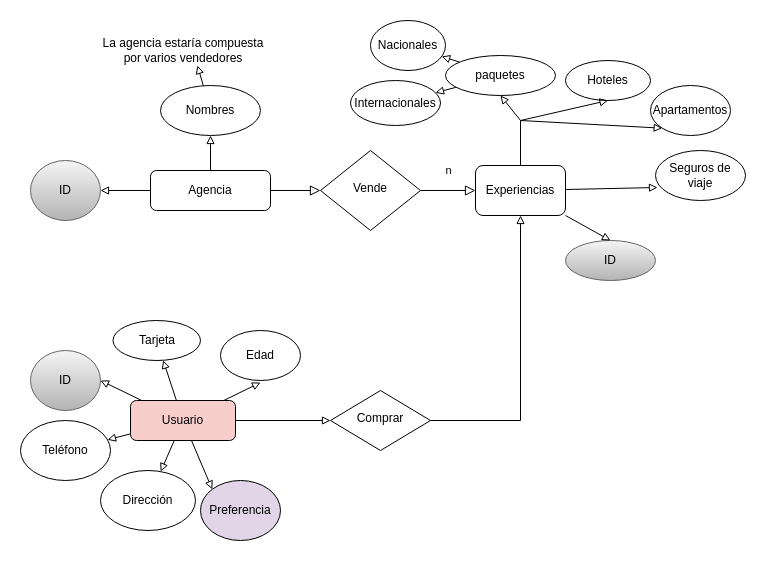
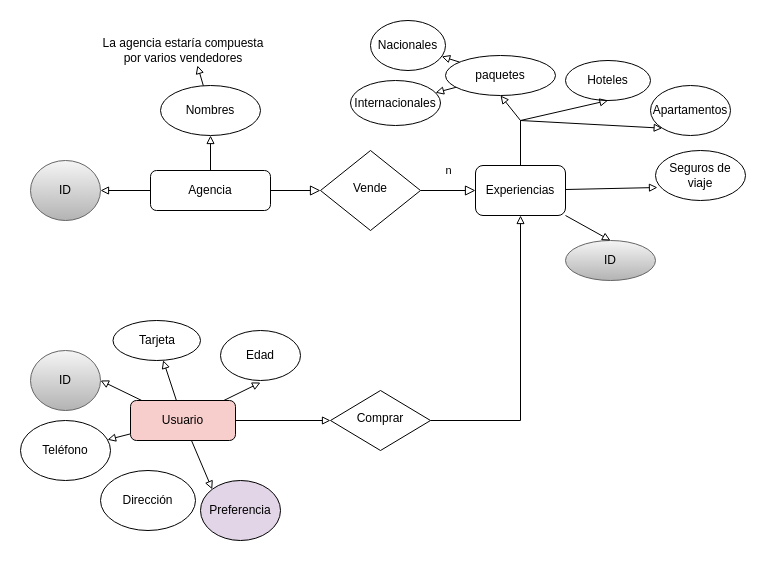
edge "Usuario" -> "Dirección": removed
